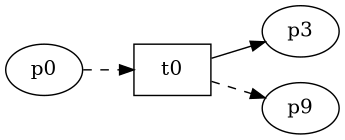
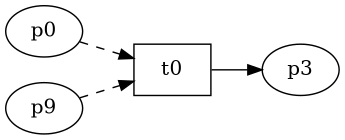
edge "t0" -> "p9": reversed
